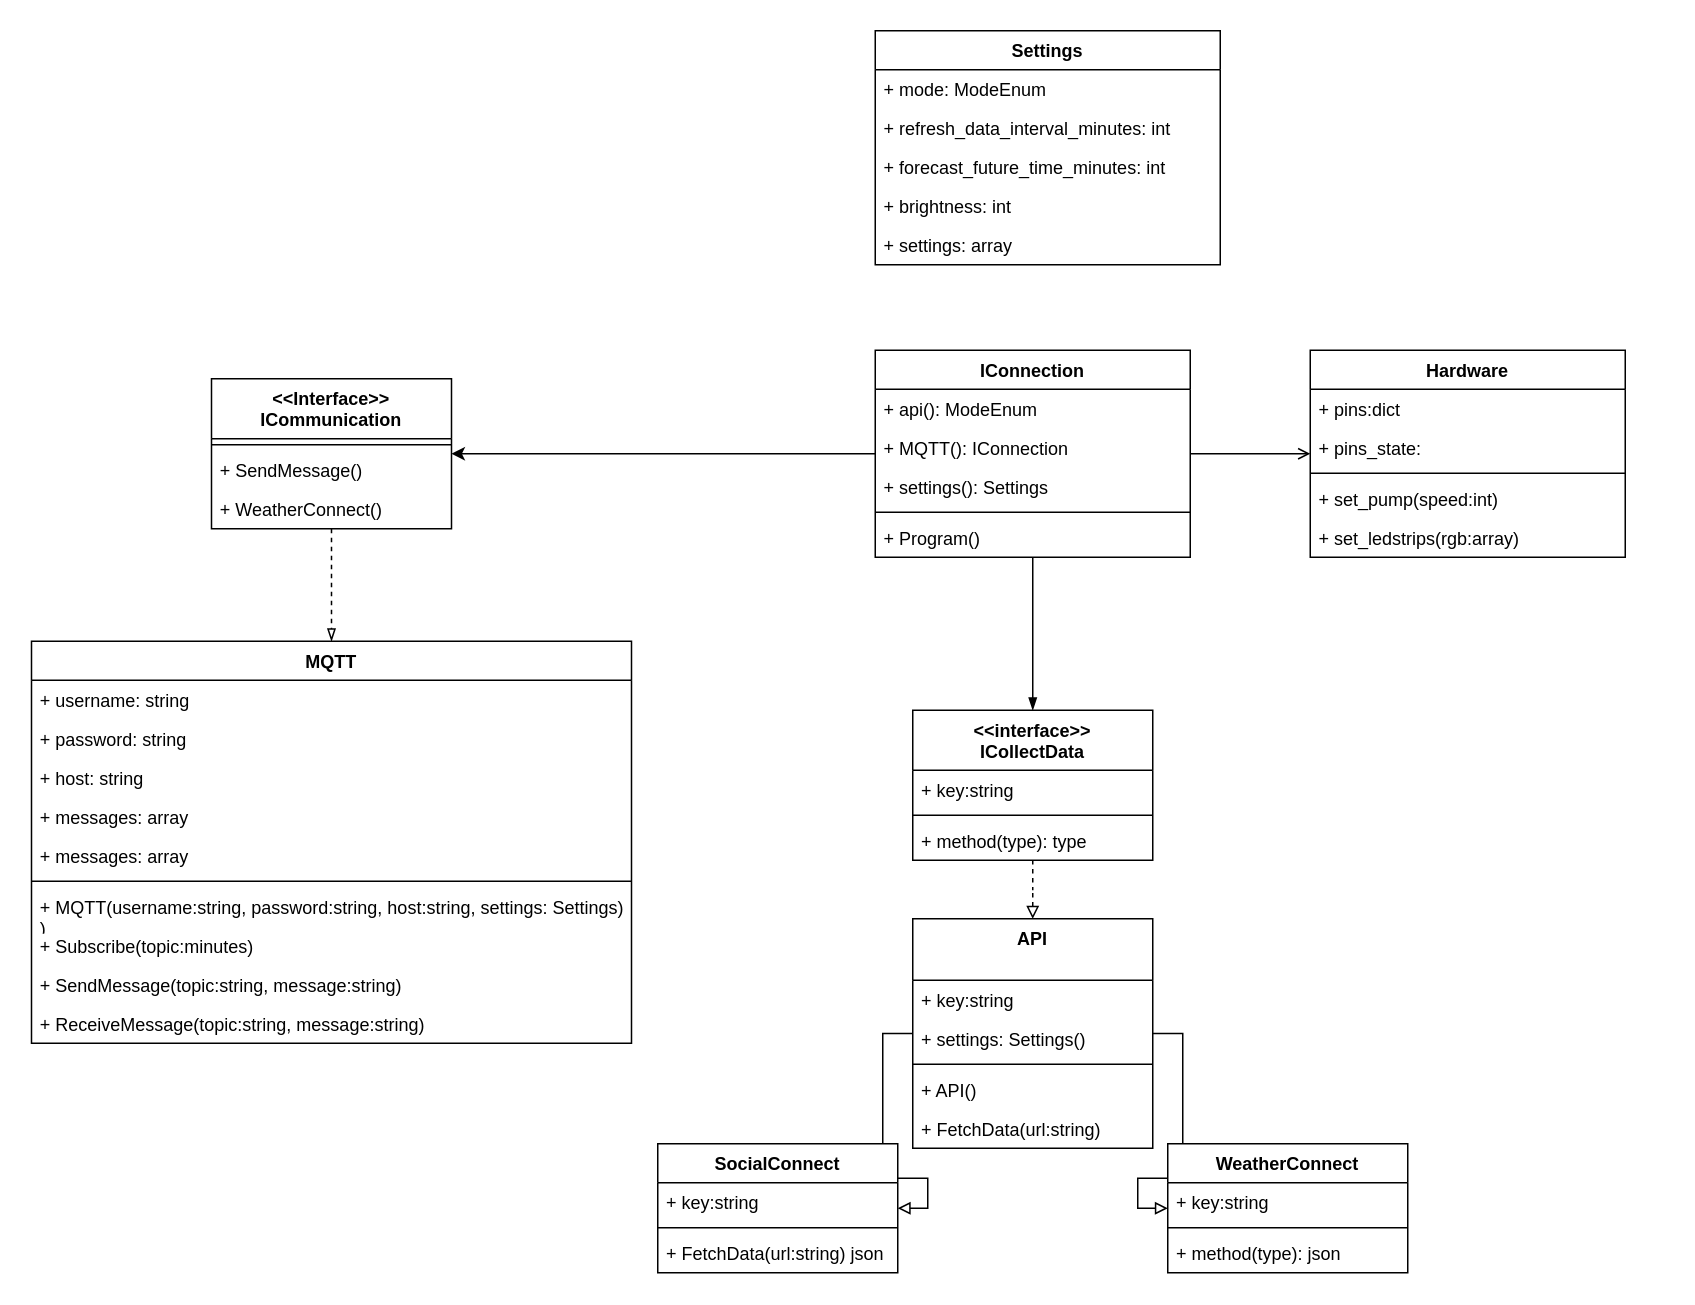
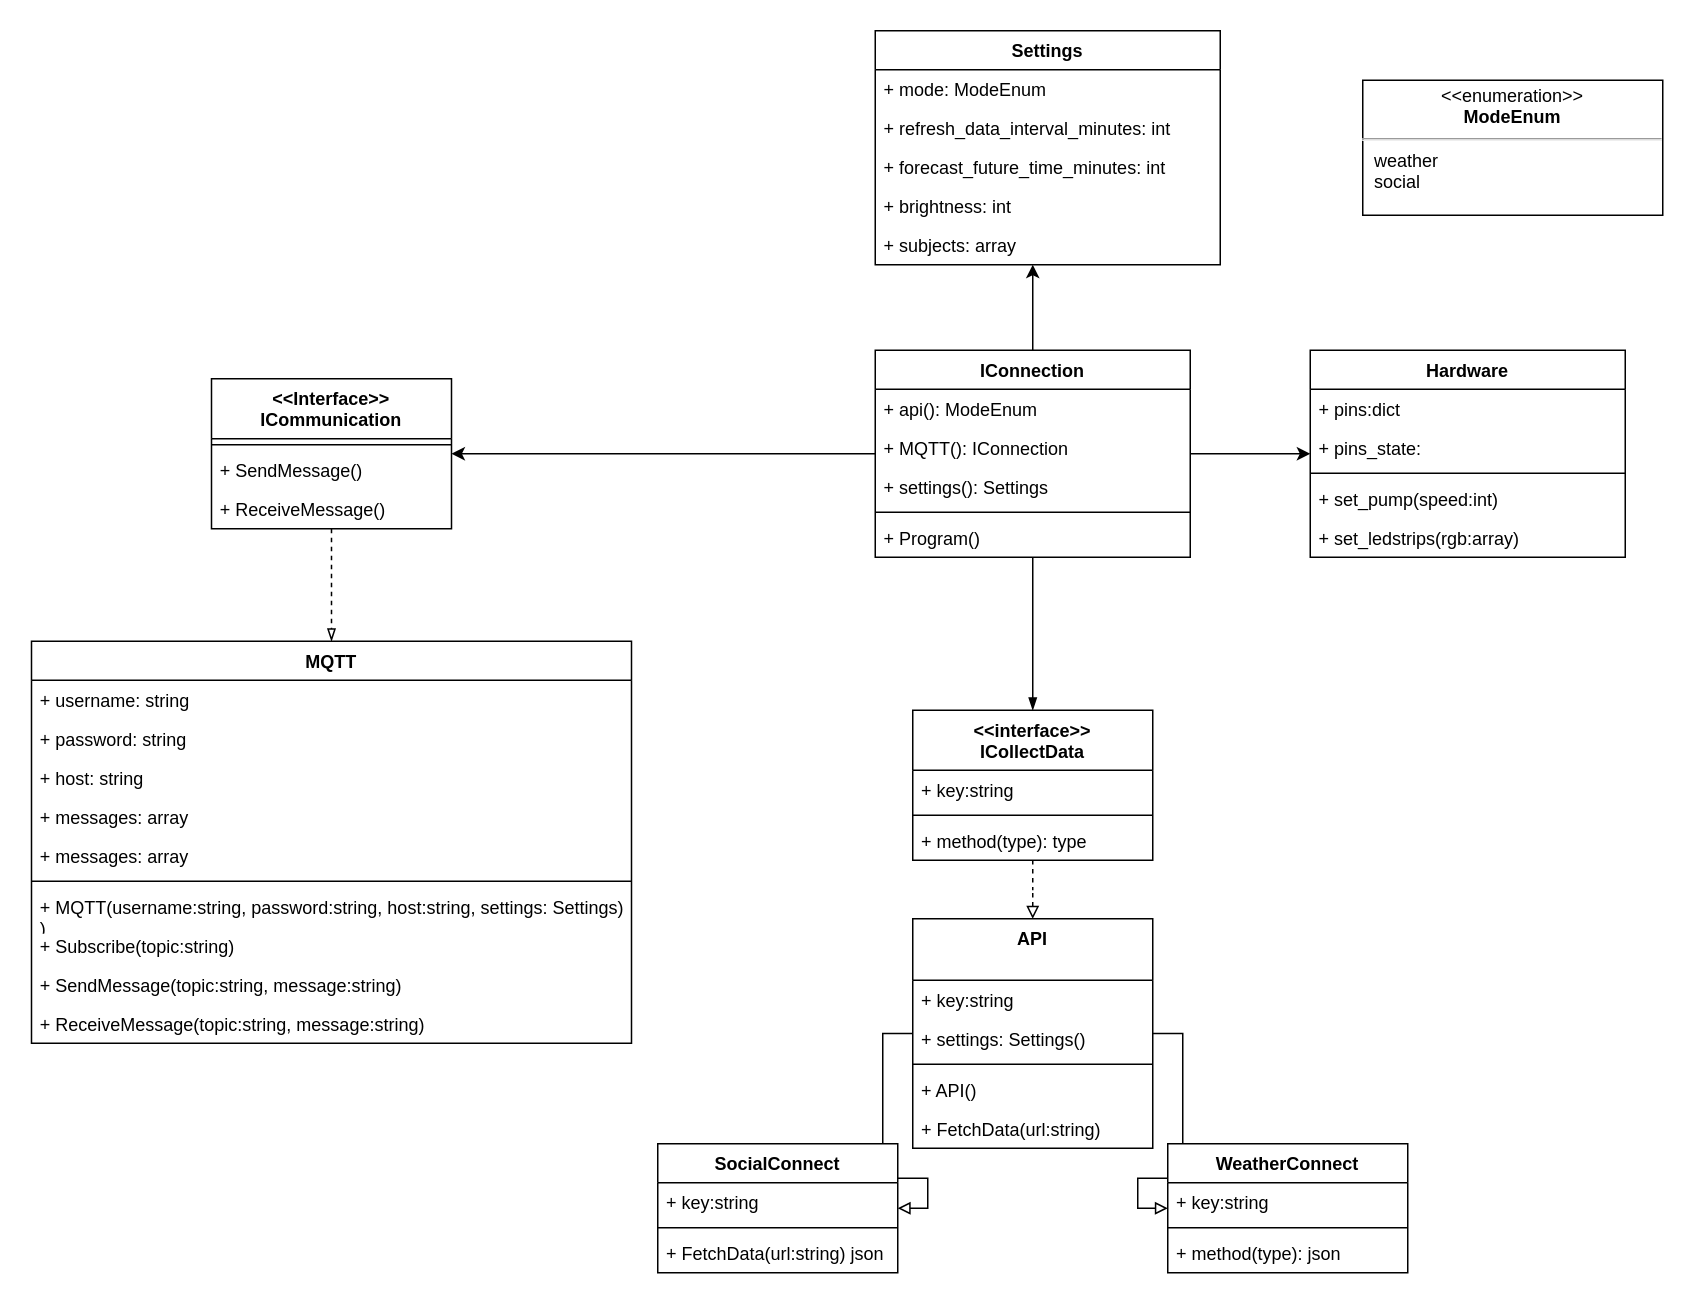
node "<<enumeration>> ModeEnum weather social": added
node "+ settings: array": label "+ settings: array" -> "+ subjects: array"
edge "IConnection" -> "Settings": added
edge "IConnection" -> "Hardware": arrowhead open -> classic
node "+ WeatherConnect()": label "+ WeatherConnect()" -> "+ ReceiveMessage()"
node "+ Subscribe(topic:minutes)": label "+ Subscribe(topic:minutes)" -> "+ Subscribe(topic:string)"
